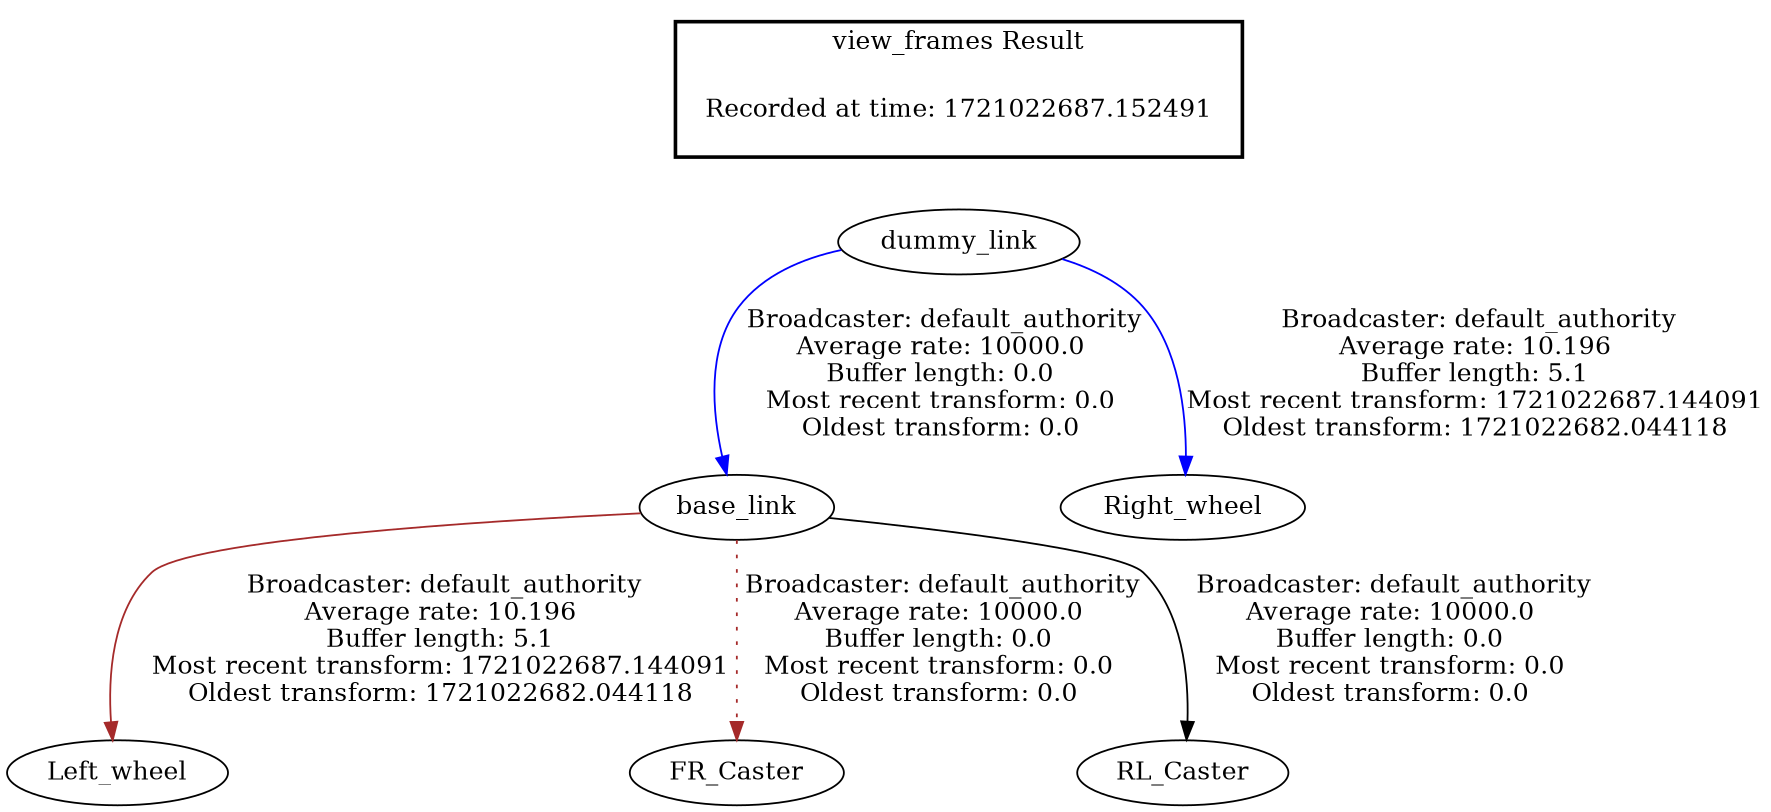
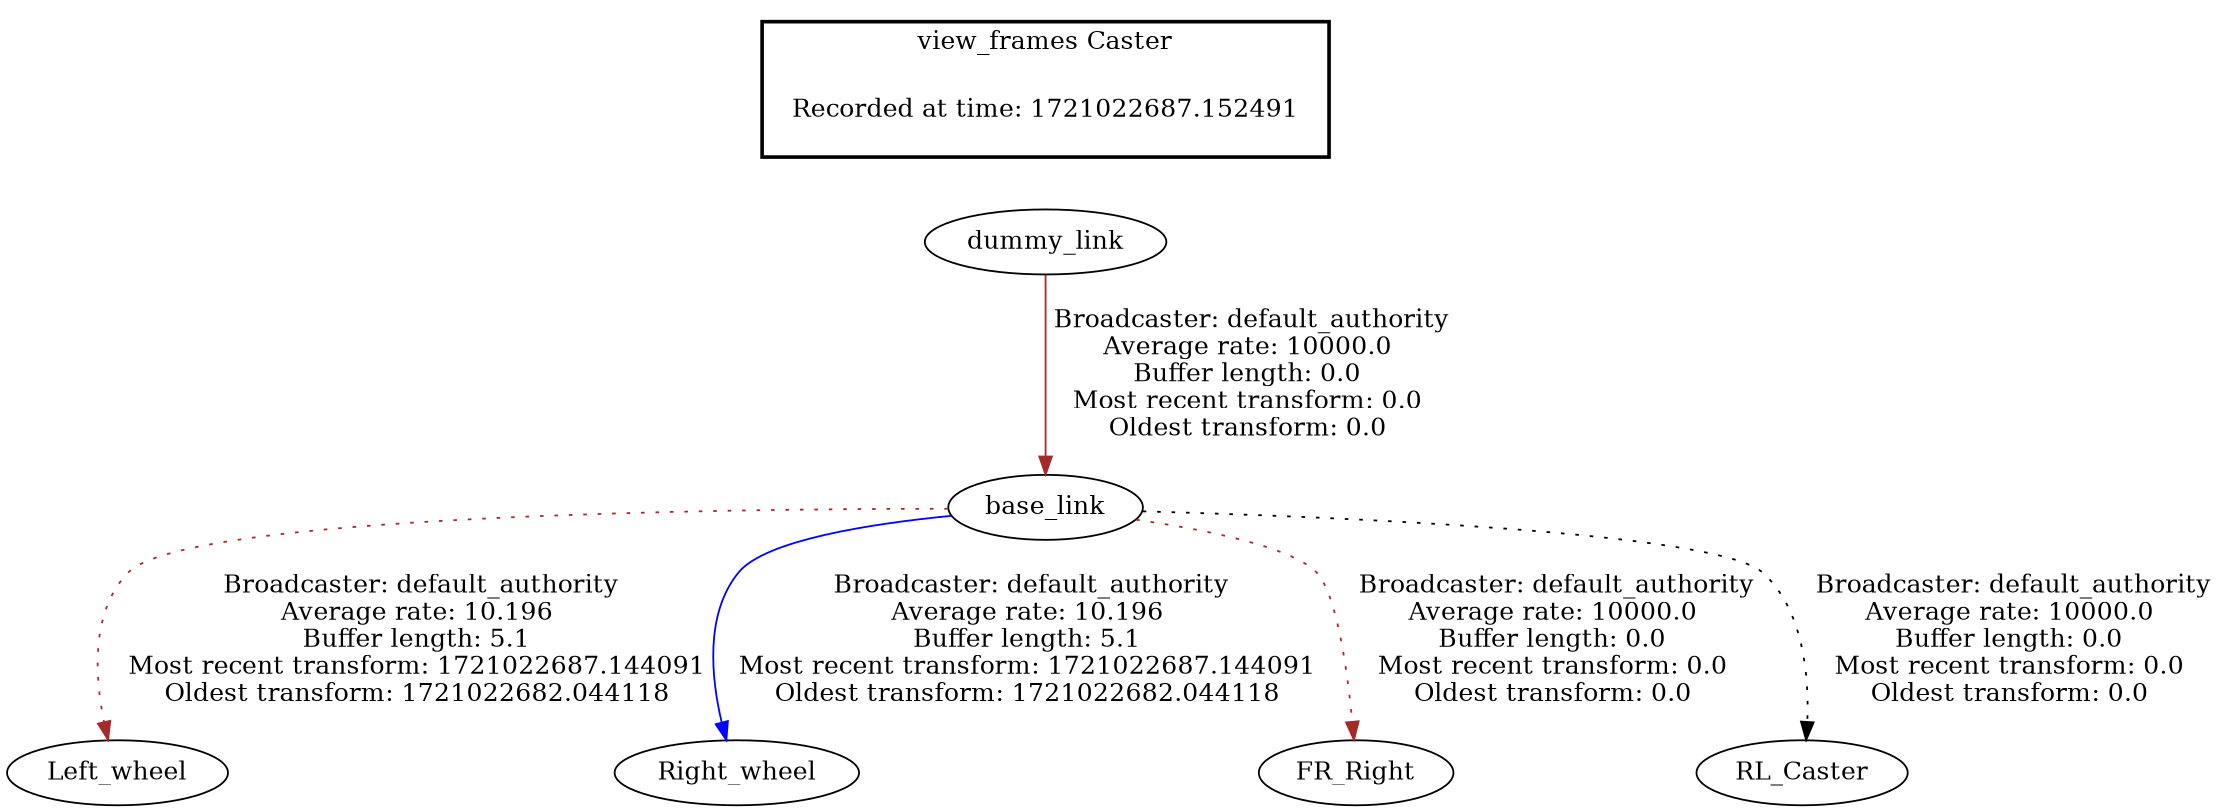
cluster "view_frames Result": label "view_frames Result" -> "view_frames Caster"
edge "dummy_link" -> "base_link": color blue -> brown
edge "dummy_link" -> "Right_wheel": now "base_link" -> "Right_wheel"
edge "base_link" -> "Left_wheel": style solid -> dotted
edge "base_link" -> "RL_Caster": style solid -> dotted
node "FR_Caster": label "FR_Caster" -> "FR_Right"
